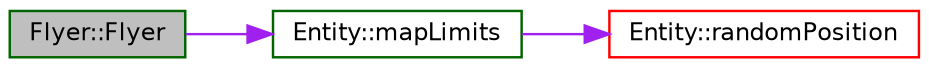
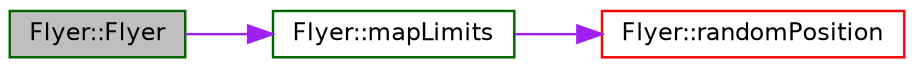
node "Entity::mapLimits": label "Entity::mapLimits" -> "Flyer::mapLimits"
node "Entity::randomPosition": label "Entity::randomPosition" -> "Flyer::randomPosition"
